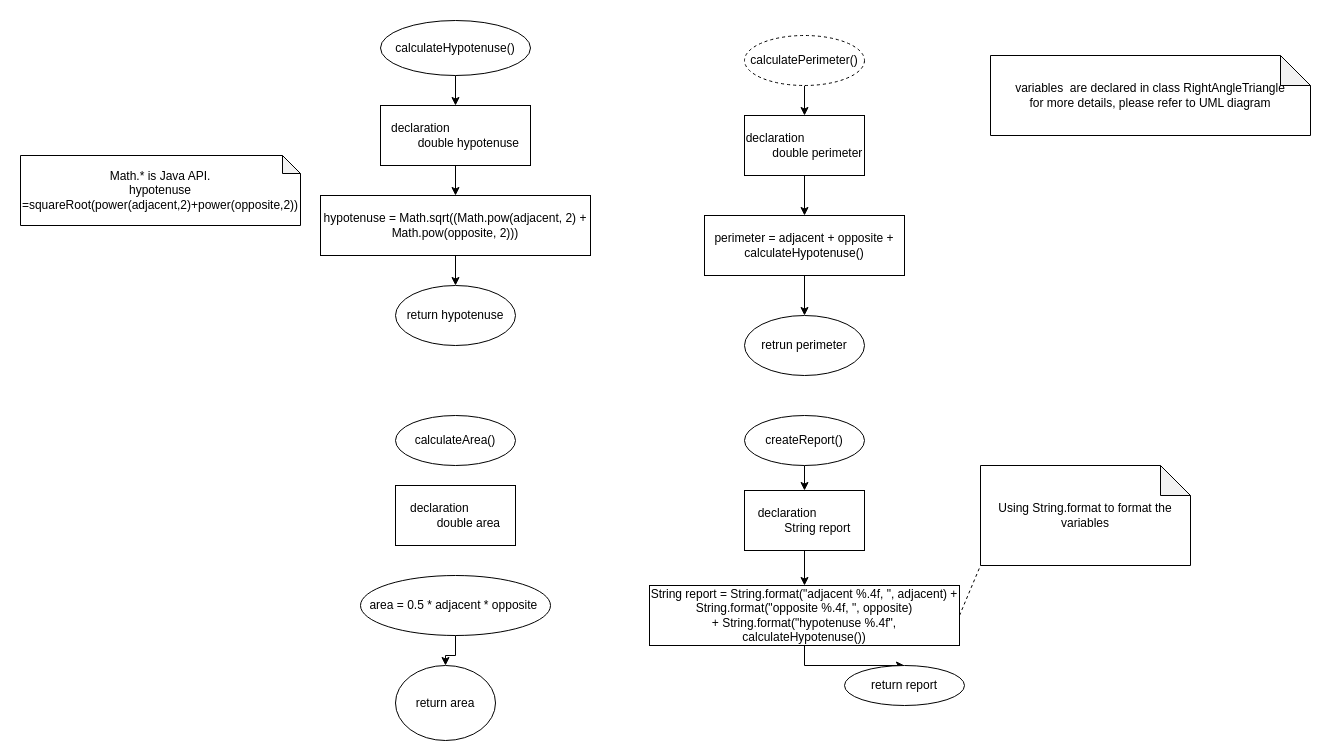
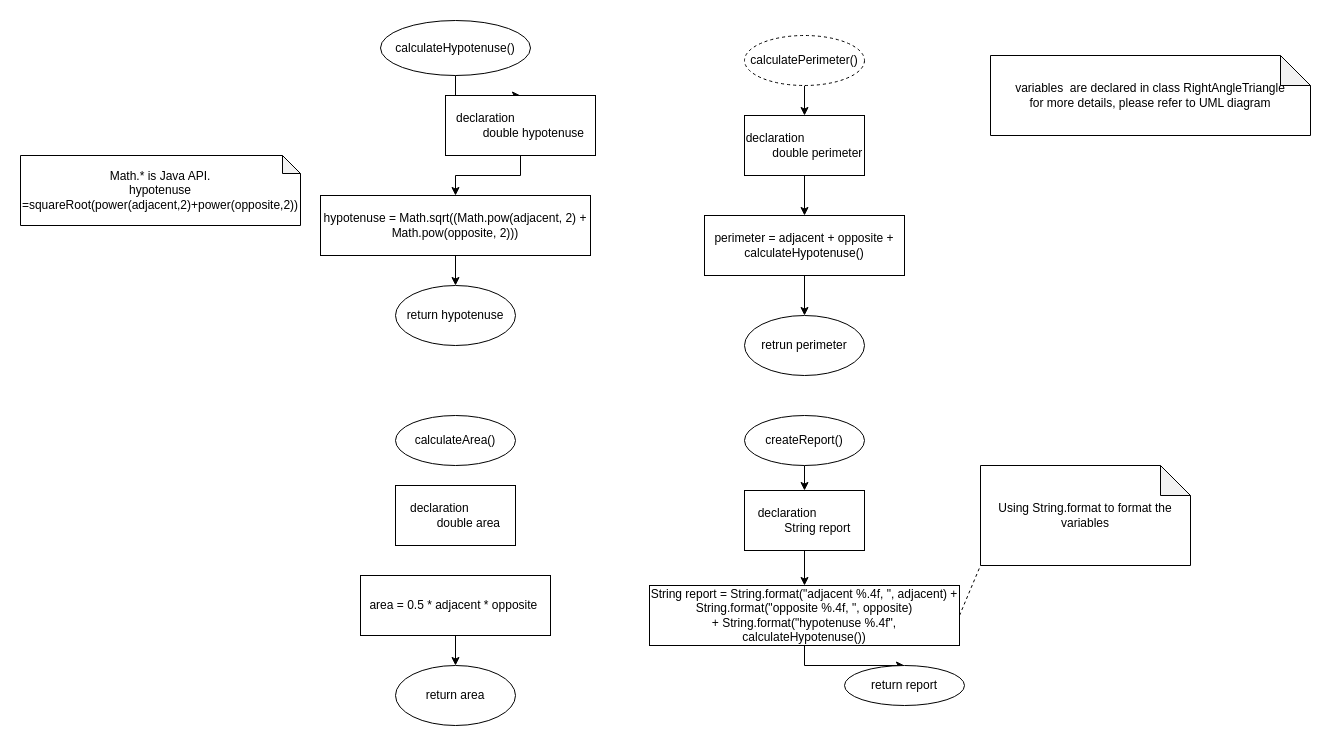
node "declaration double hypotenuse": moved (456, 136) -> (521, 126)
node "area = 0.5 * adjacent * opposite": shape ellipse -> rectangle
node "return area": size 100x75 -> 120x60
